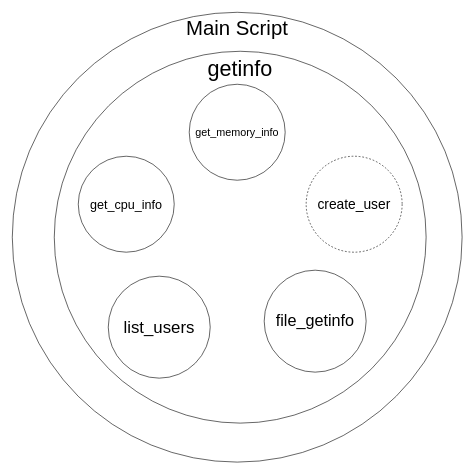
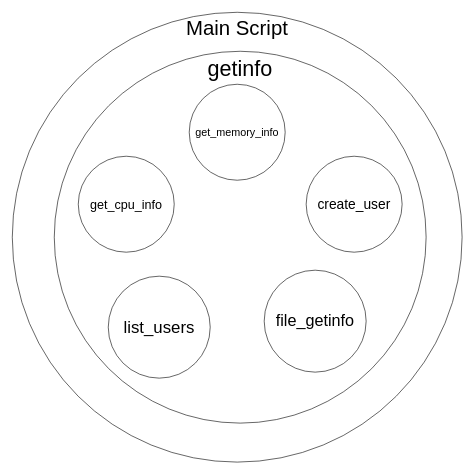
node "create_user": style dashed -> solid
